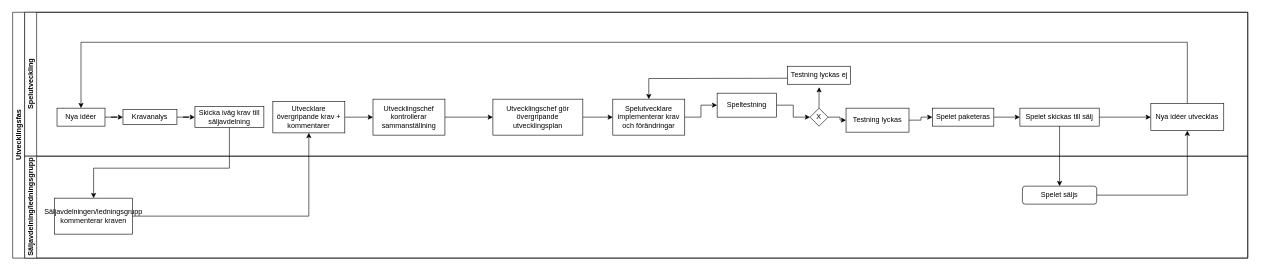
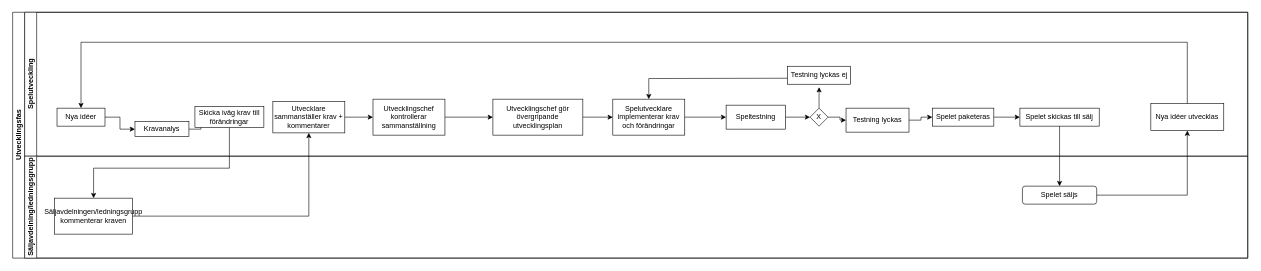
node "Speltestning": moved (747, 105) -> (756, 117)
node "Kravanalys": moved (150, 117) -> (162, 129)
node "Skicka iväg krav till säljavdelning": label "Skicka iväg krav till säljavdelning" -> "Skicka iväg krav till förändringar"
node "Utvecklare övergripande krav + kommentarer": label "Utvecklare övergripande krav + kommentarer" -> "Utvecklare sammanställer krav + kommentarer"
edge "Spelet skickas till sälj" -> "Nya idéer utvecklas": removed
